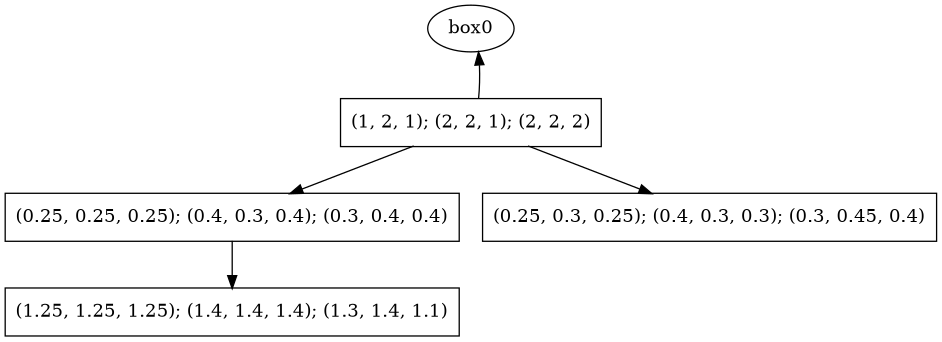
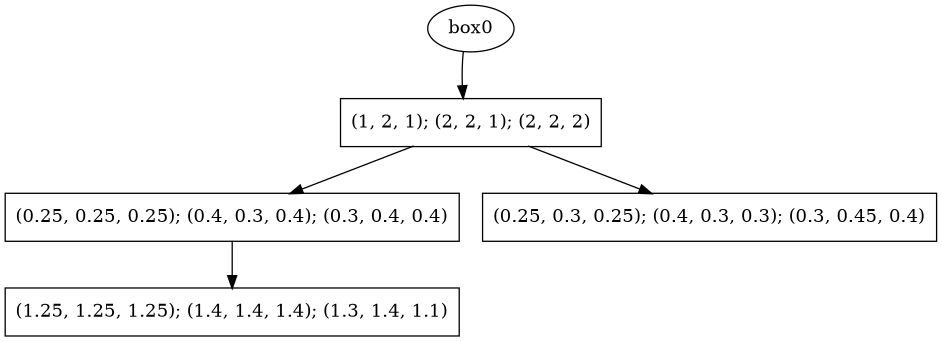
edge "(1, 2, 1); (2, 2, 1); (2, 2, 2)" -> "box0": reversed
